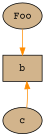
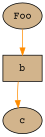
edge "c" -> "b": reversed
